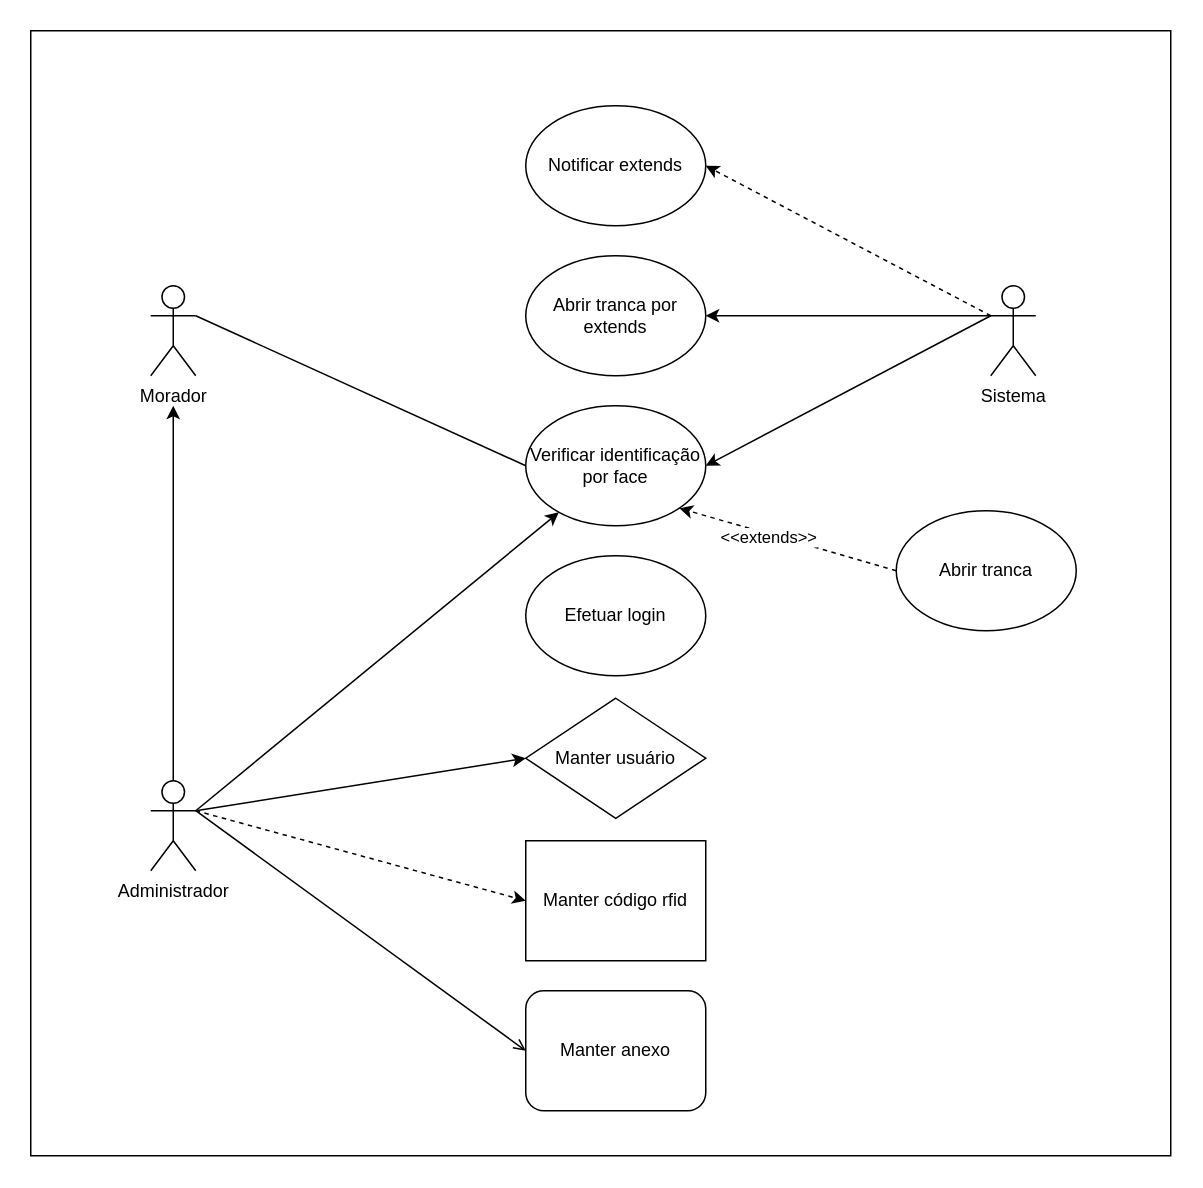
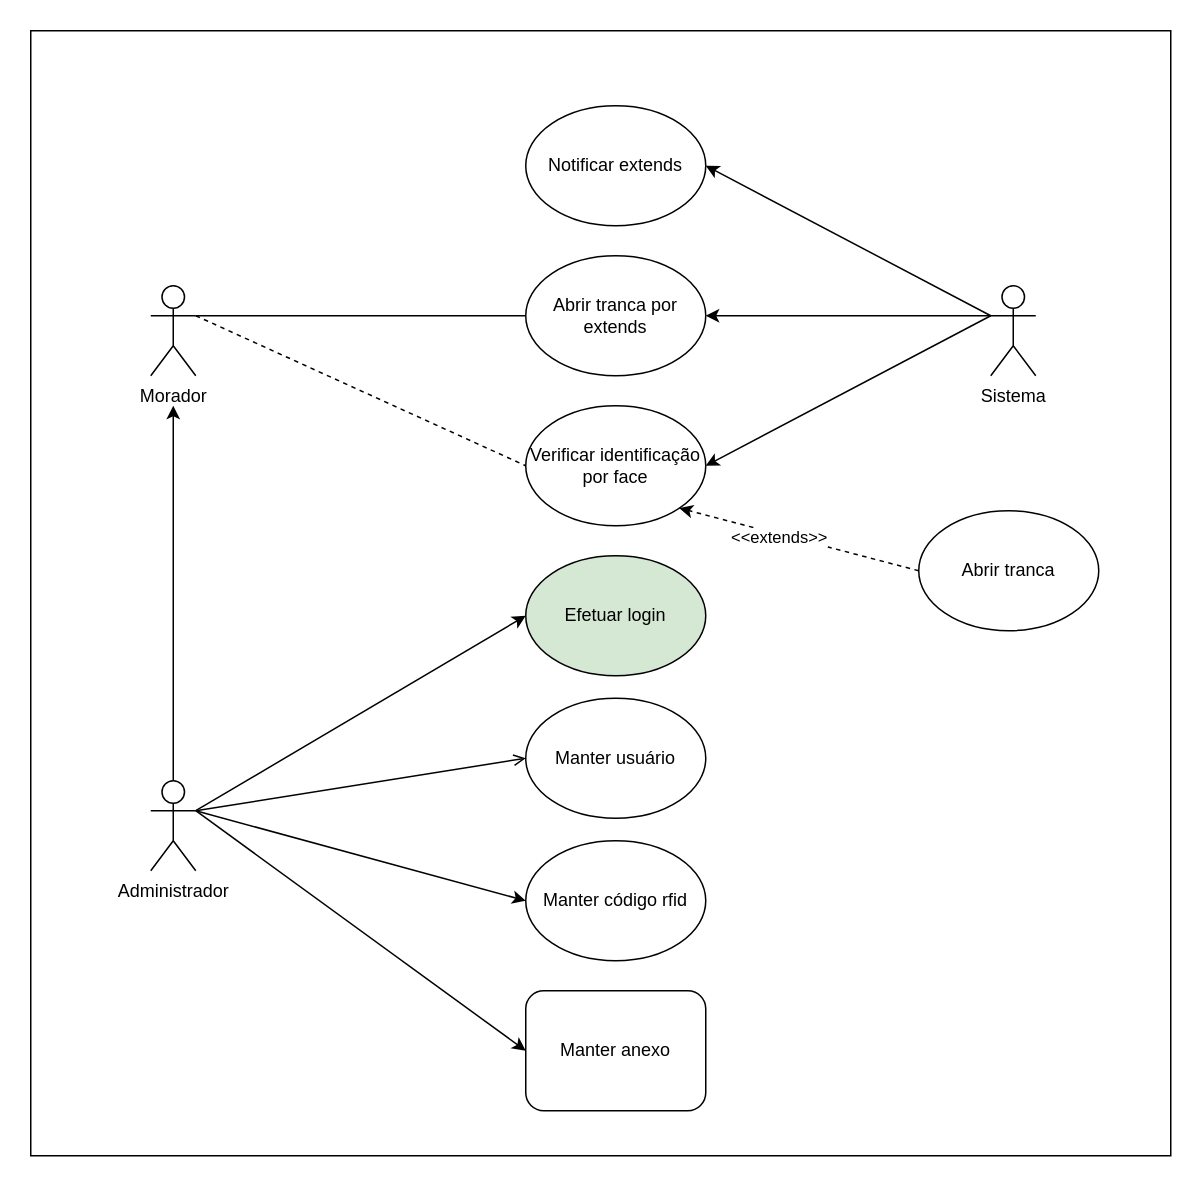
edge "Sistema" -> "Notificar extends": style dashed -> solid
edge "Abrir tranca por extends" -- "Morador": added
edge "Morador" -- "Verificar identificação por face": style solid -> dashed
node "Abrir tranca": moved (986, 571) -> (1009, 571)
node "Efetuar login": fillcolor #ffffff -> #d5e8d4
edge "Administrador" -> "Verificar identificação por face": now "Administrador" -> "Efetuar login"
node "Manter usuário": shape diamond -> ellipse
edge "Administrador" -> "Manter usuário": arrowhead classic -> open
edge "Administrador" -> "Manter código rfid": style dashed -> solid
node "Manter código rfid": shape rectangle -> ellipse
edge "Administrador" -> "Manter anexo": arrowhead open -> classic
